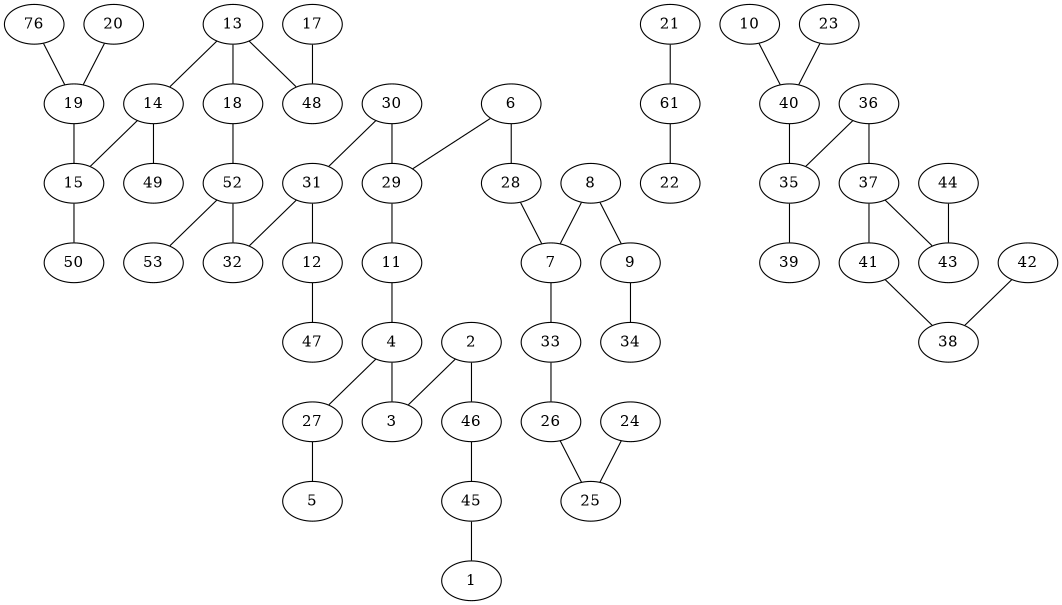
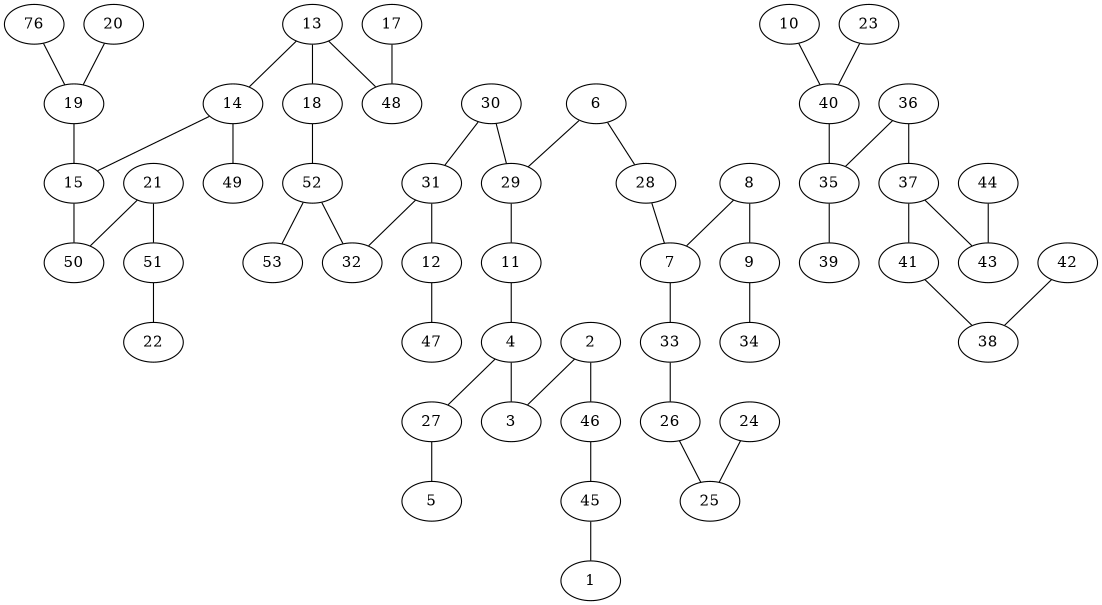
node "61": label "61" -> "51"
edge "21" -- "50": added
